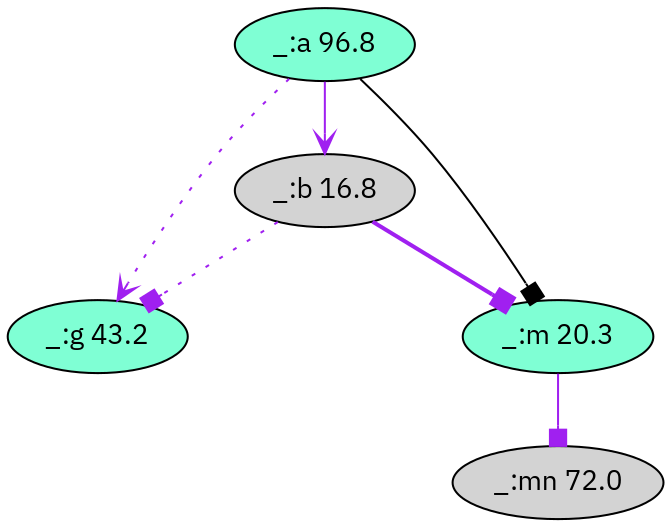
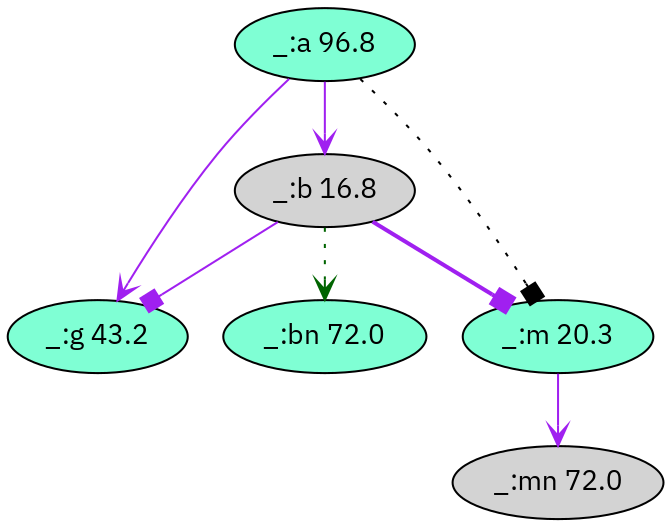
edge "_:a 96.8" -> "_:g 43.2": style dotted -> solid
edge "_:a 96.8" -> "_:m 20.3": style solid -> dotted
edge "_:b 16.8" -> "_:g 43.2": style dotted -> solid
node "_:bn 72.0": added
edge "_:m 20.3" -> "_:mn 72.0": arrowhead box -> vee
